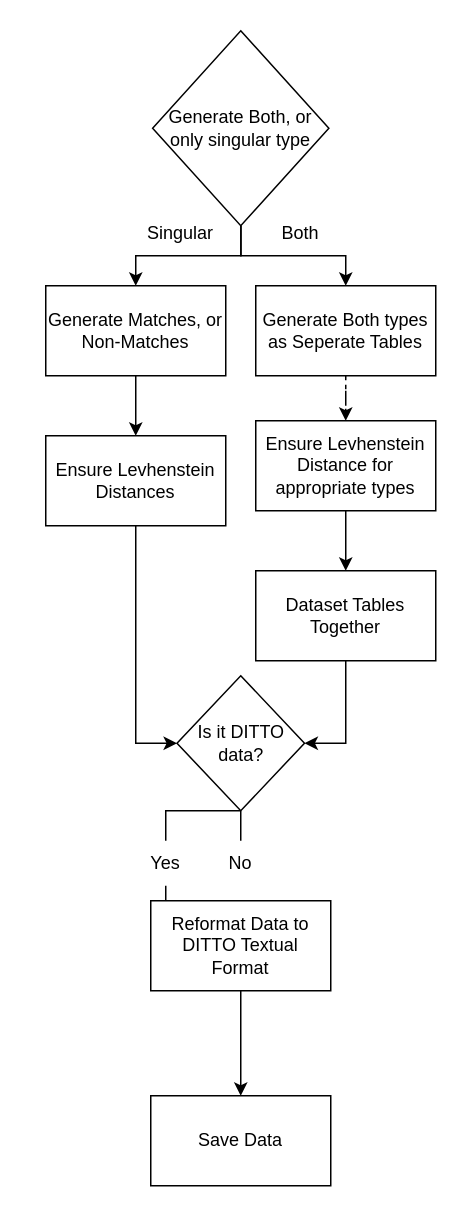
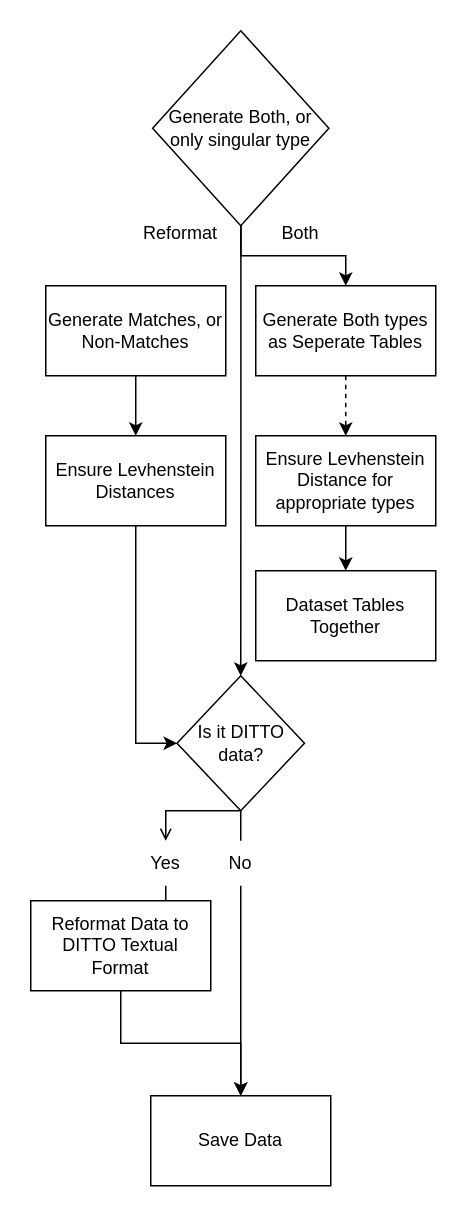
node "Singular": label "Singular" -> "Reformat"
edge "Generate Both, or only singular type" -> "Generate Matches, or Non-Matches": now "Generate Both, or only singular type" -> "Is it DITTO data?"
node "Ensure Levhenstein Distance for appropriate types": moved (346, 466) -> (346, 481)
edge "Dataset Tables Together" -> "Is it DITTO data?": removed
edge "Is it DITTO data?" -- "Yes": arrowhead none -> open
edge "No" -> "Save Data": added
node "Reformat Data to DITTO Textual Format": moved (241, 946) -> (121, 946)
